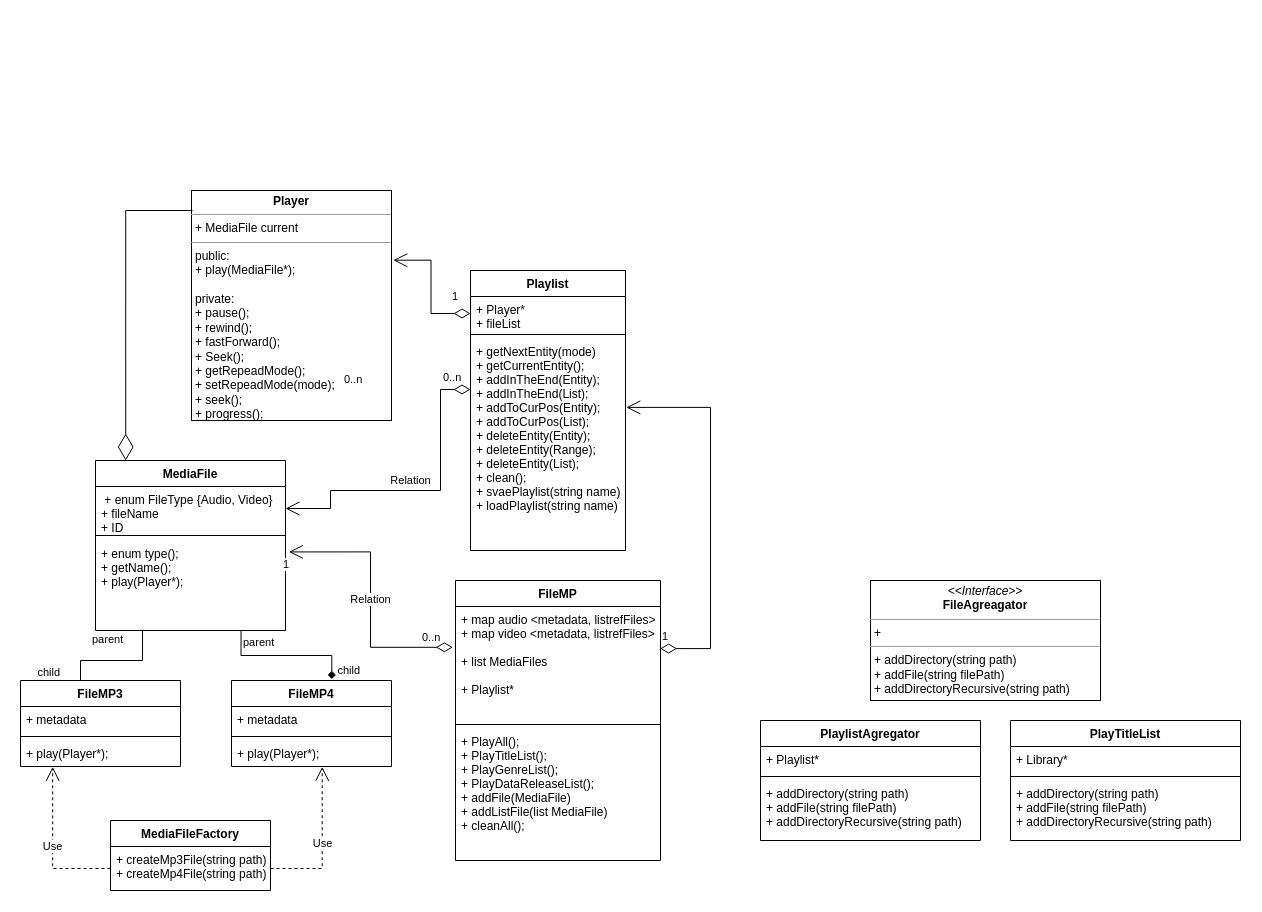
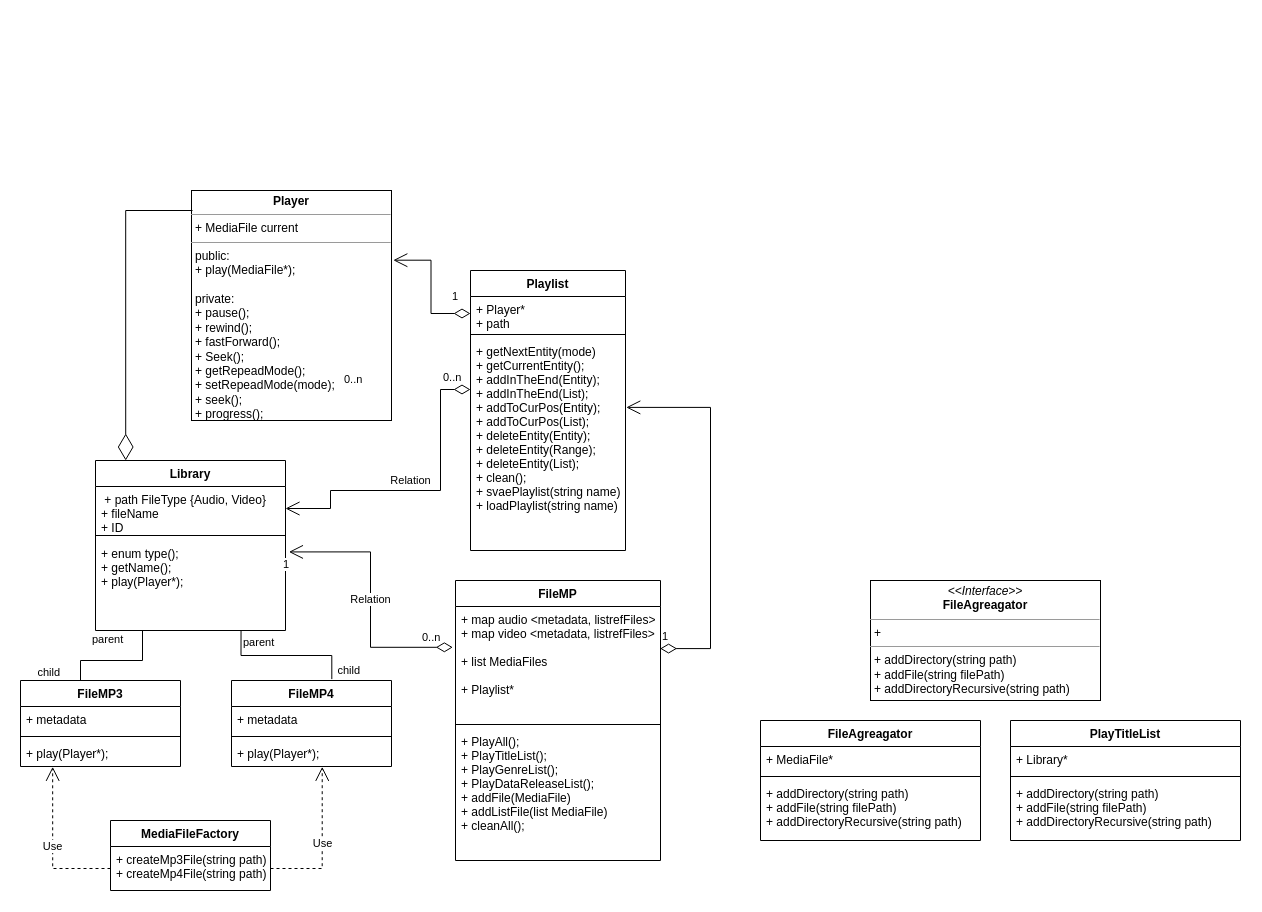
node "+ Player* + fileList": label "+ Player* + fileList" -> "+ Player* + path"
node "MediaFile": label "MediaFile" -> "Library"
node "+ enum FileType {Audio, Video} + fileName + ID": label "+ enum FileType {Audio, Video} + fileName + ID" -> "+ path FileType {Audio, Video} + fileName + ID"
edge "+ enum type(); + getName(); + play(Player*);" -> "FileMP4": arrowhead diamond -> none
node "PlaylistAgregator": label "PlaylistAgregator" -> "FileAgreagator"
node "+ Playlist*": label "+ Playlist*" -> "+ MediaFile*"
